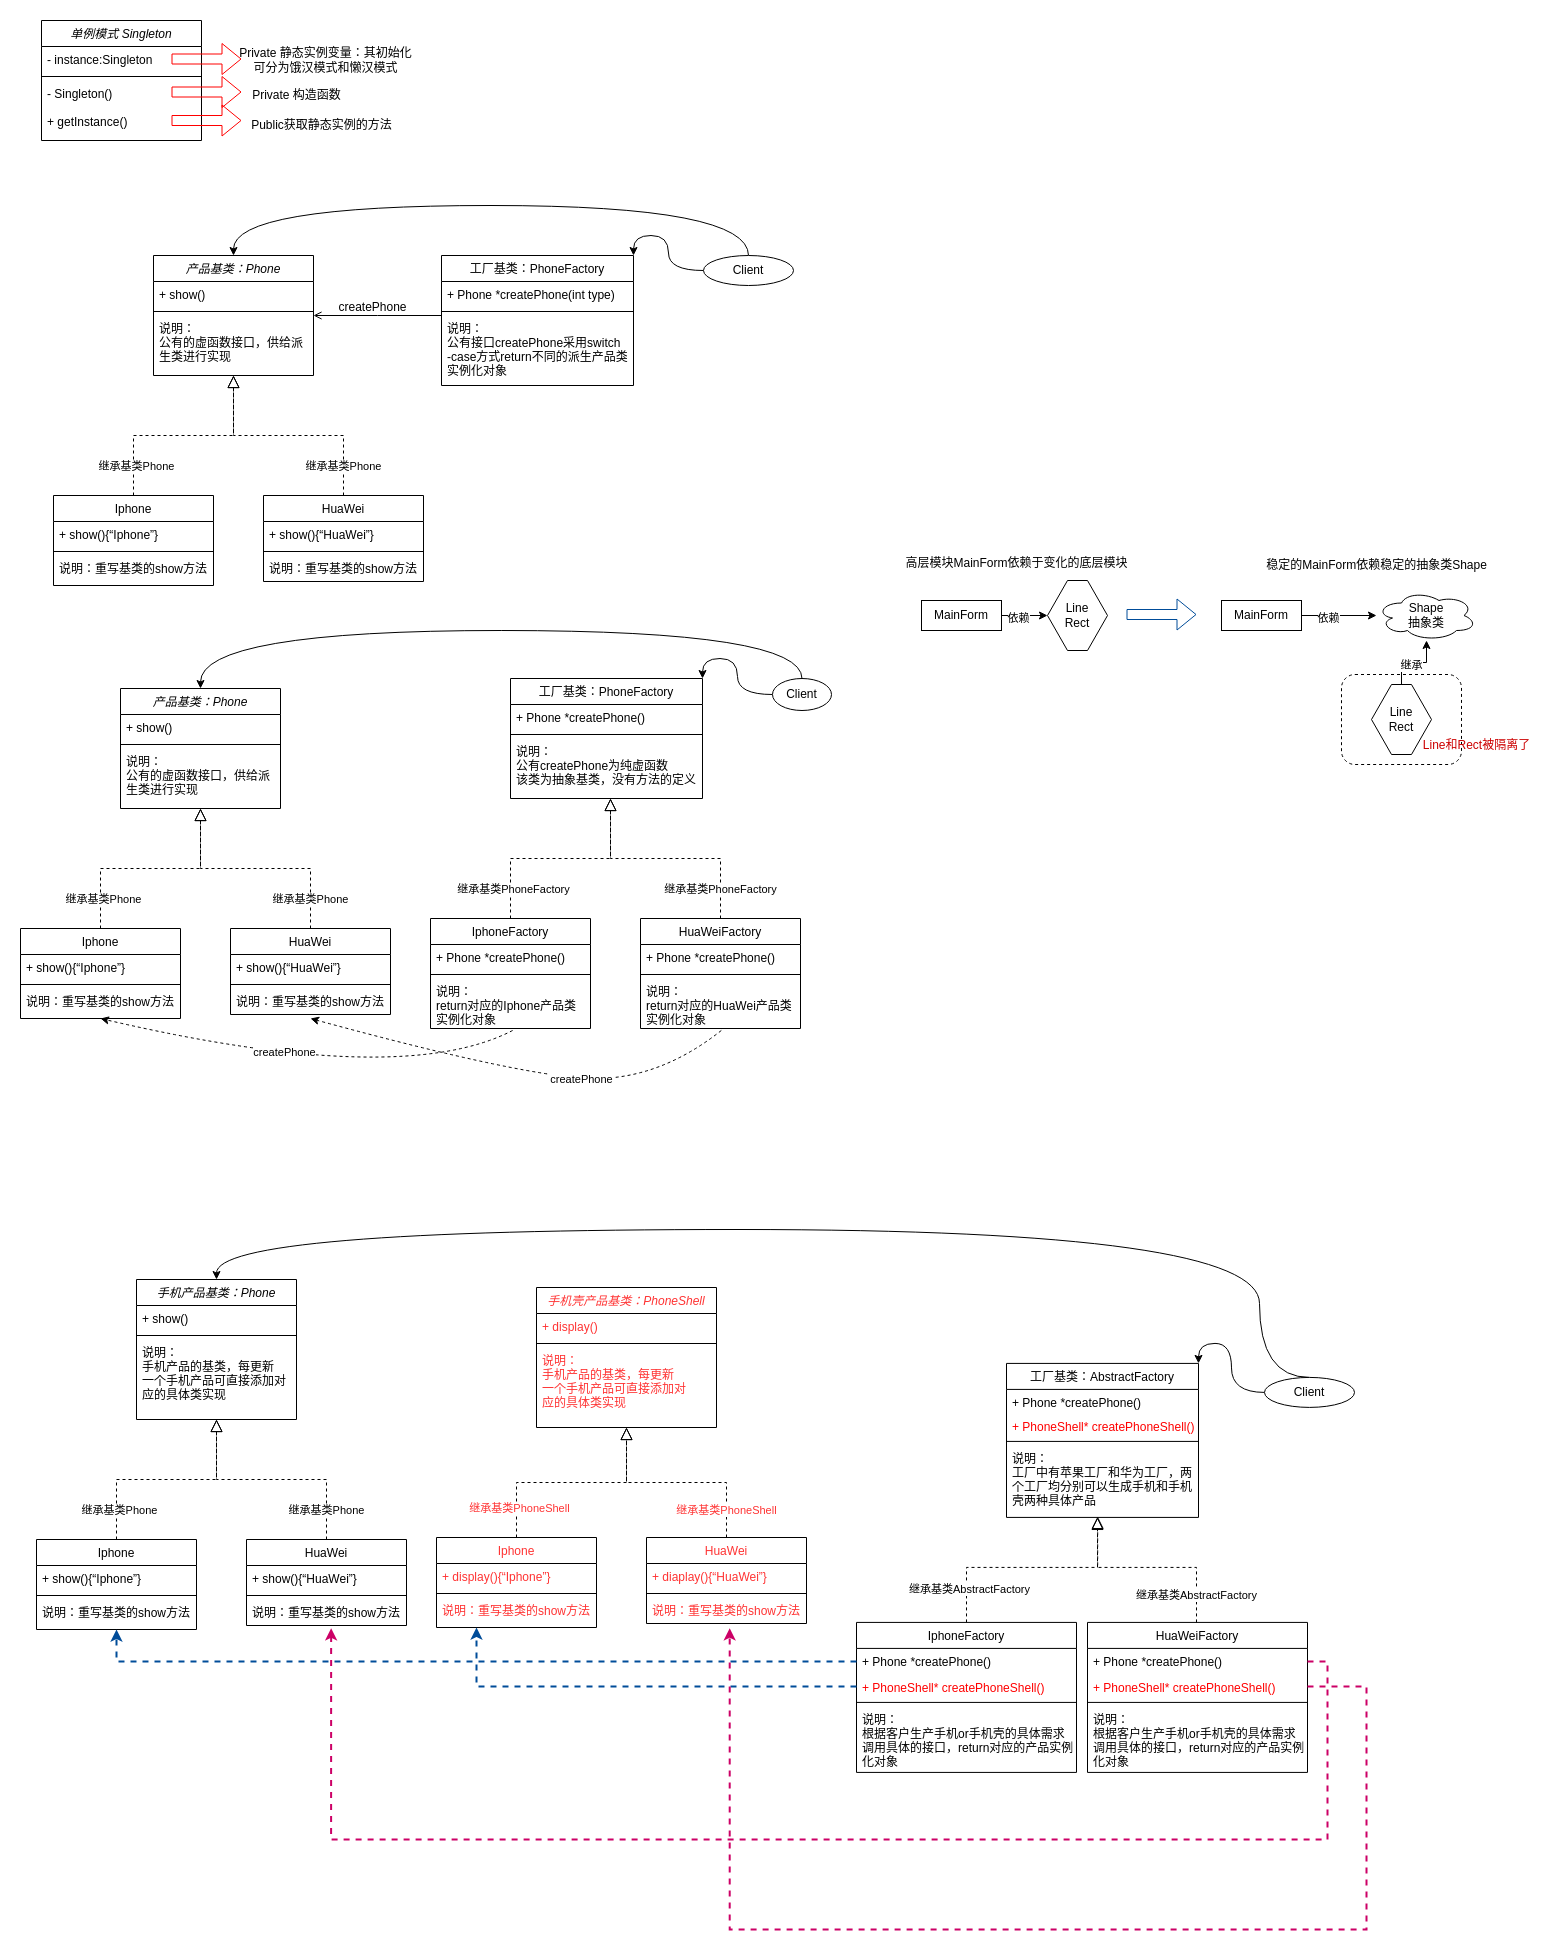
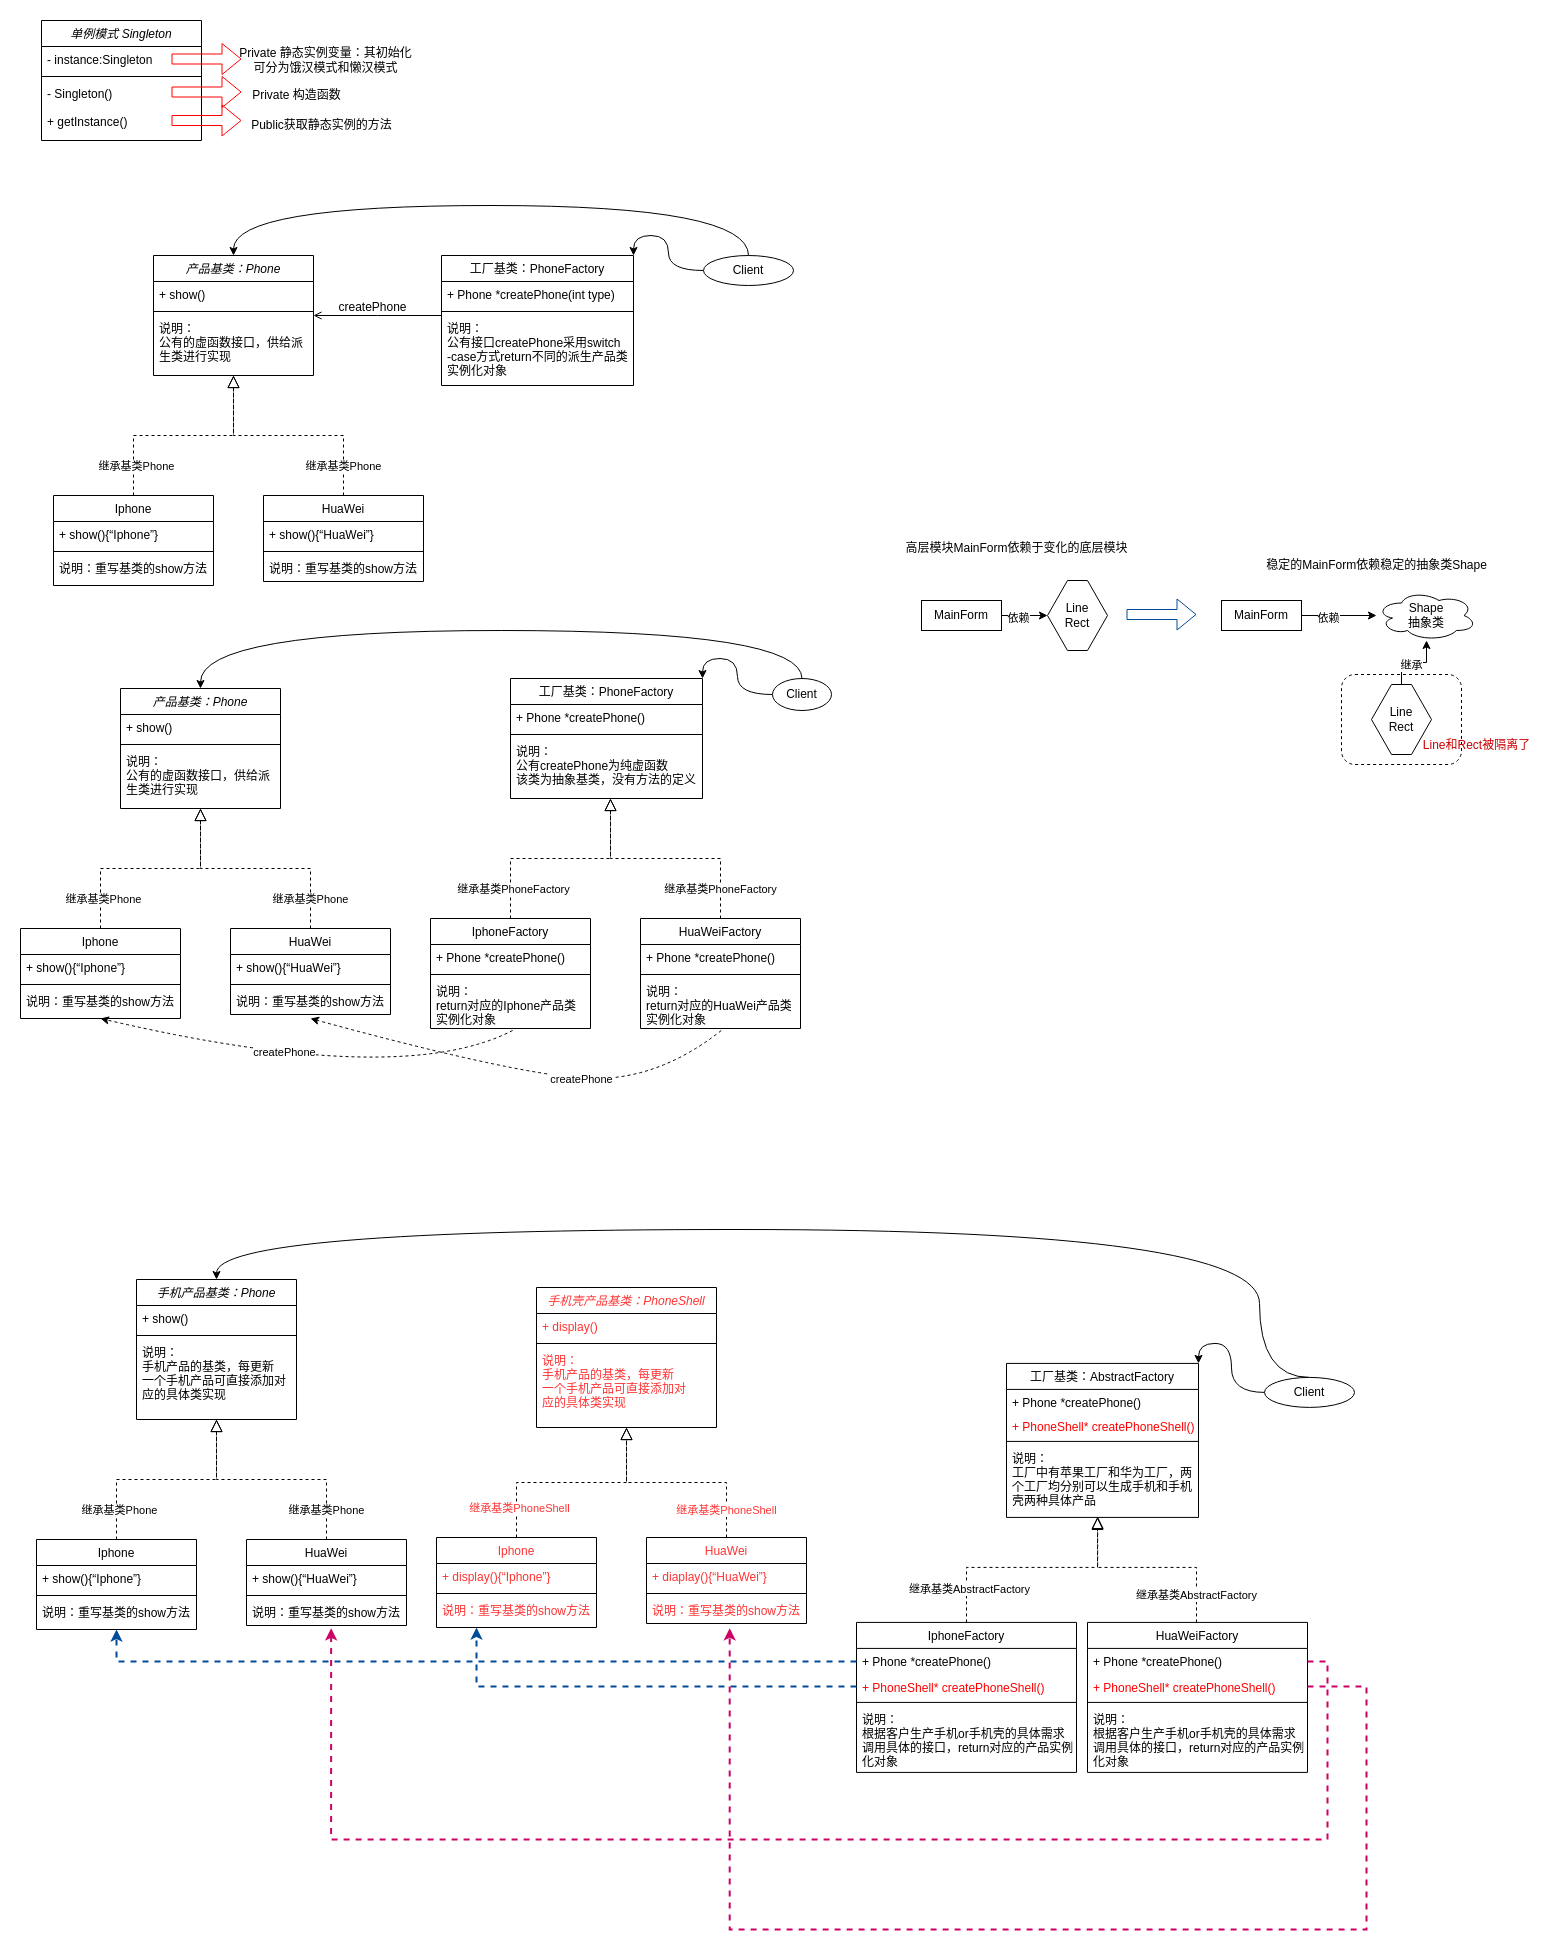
node "高层模块MainForm依赖于变化的底层模块": moved (1017, 564) -> (1017, 549)
